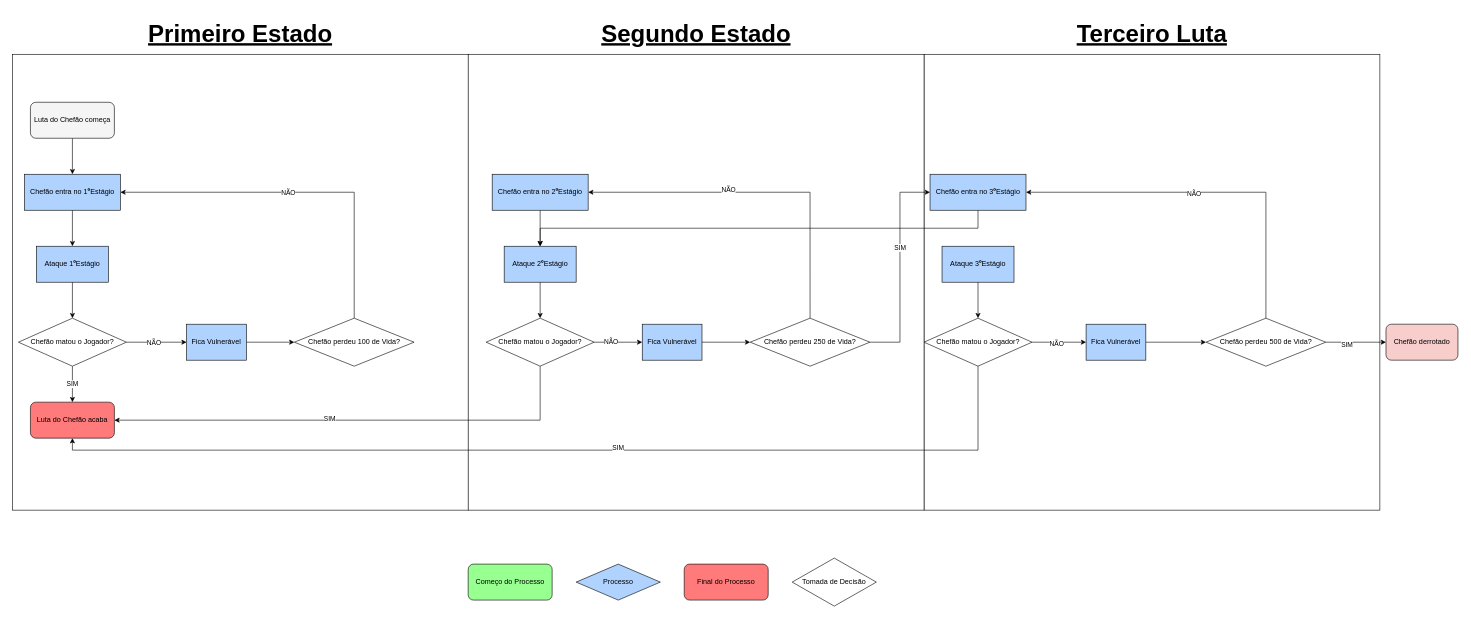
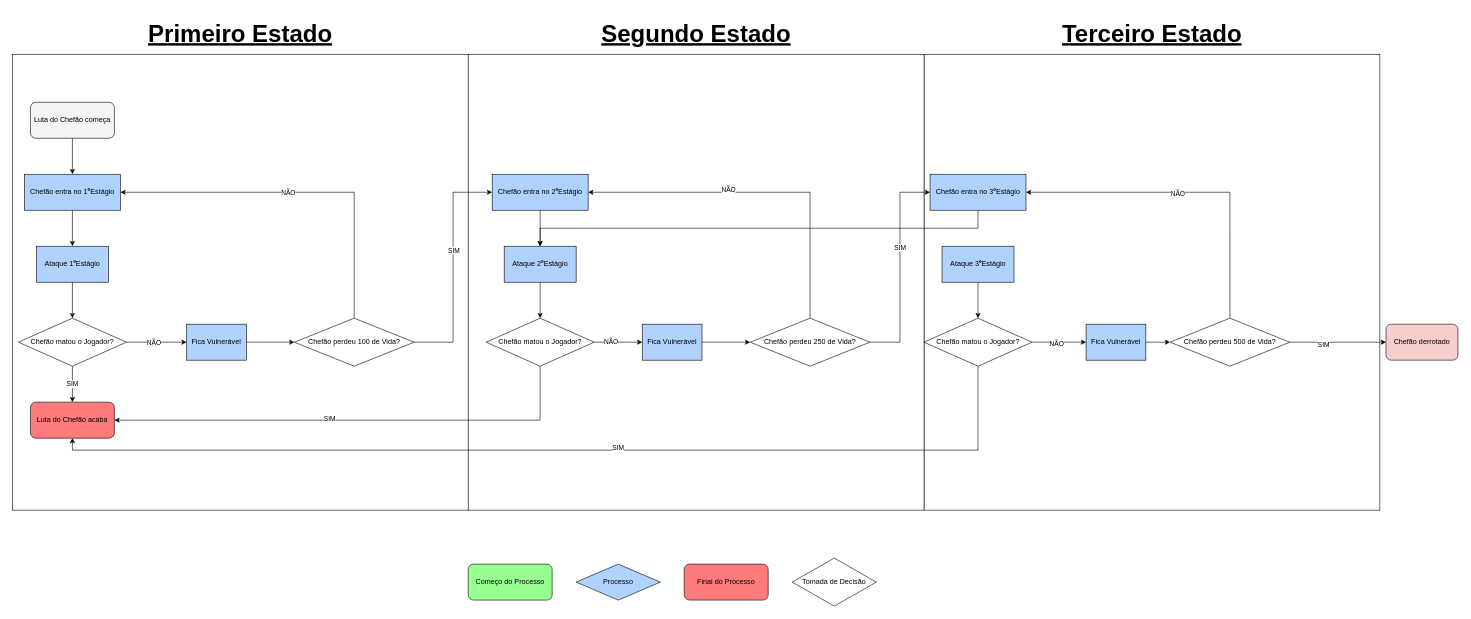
node "Terceiro Luta": label "Terceiro Luta" -> "Terceiro Estado"
edge "Chefão perdeu 100 de Vida?" -> "Chefão entra no 2ºEstágio": added, label "SIM"
node "Chefão perdeu 500 de Vida?": moved (1266, 342) -> (1230, 342)
